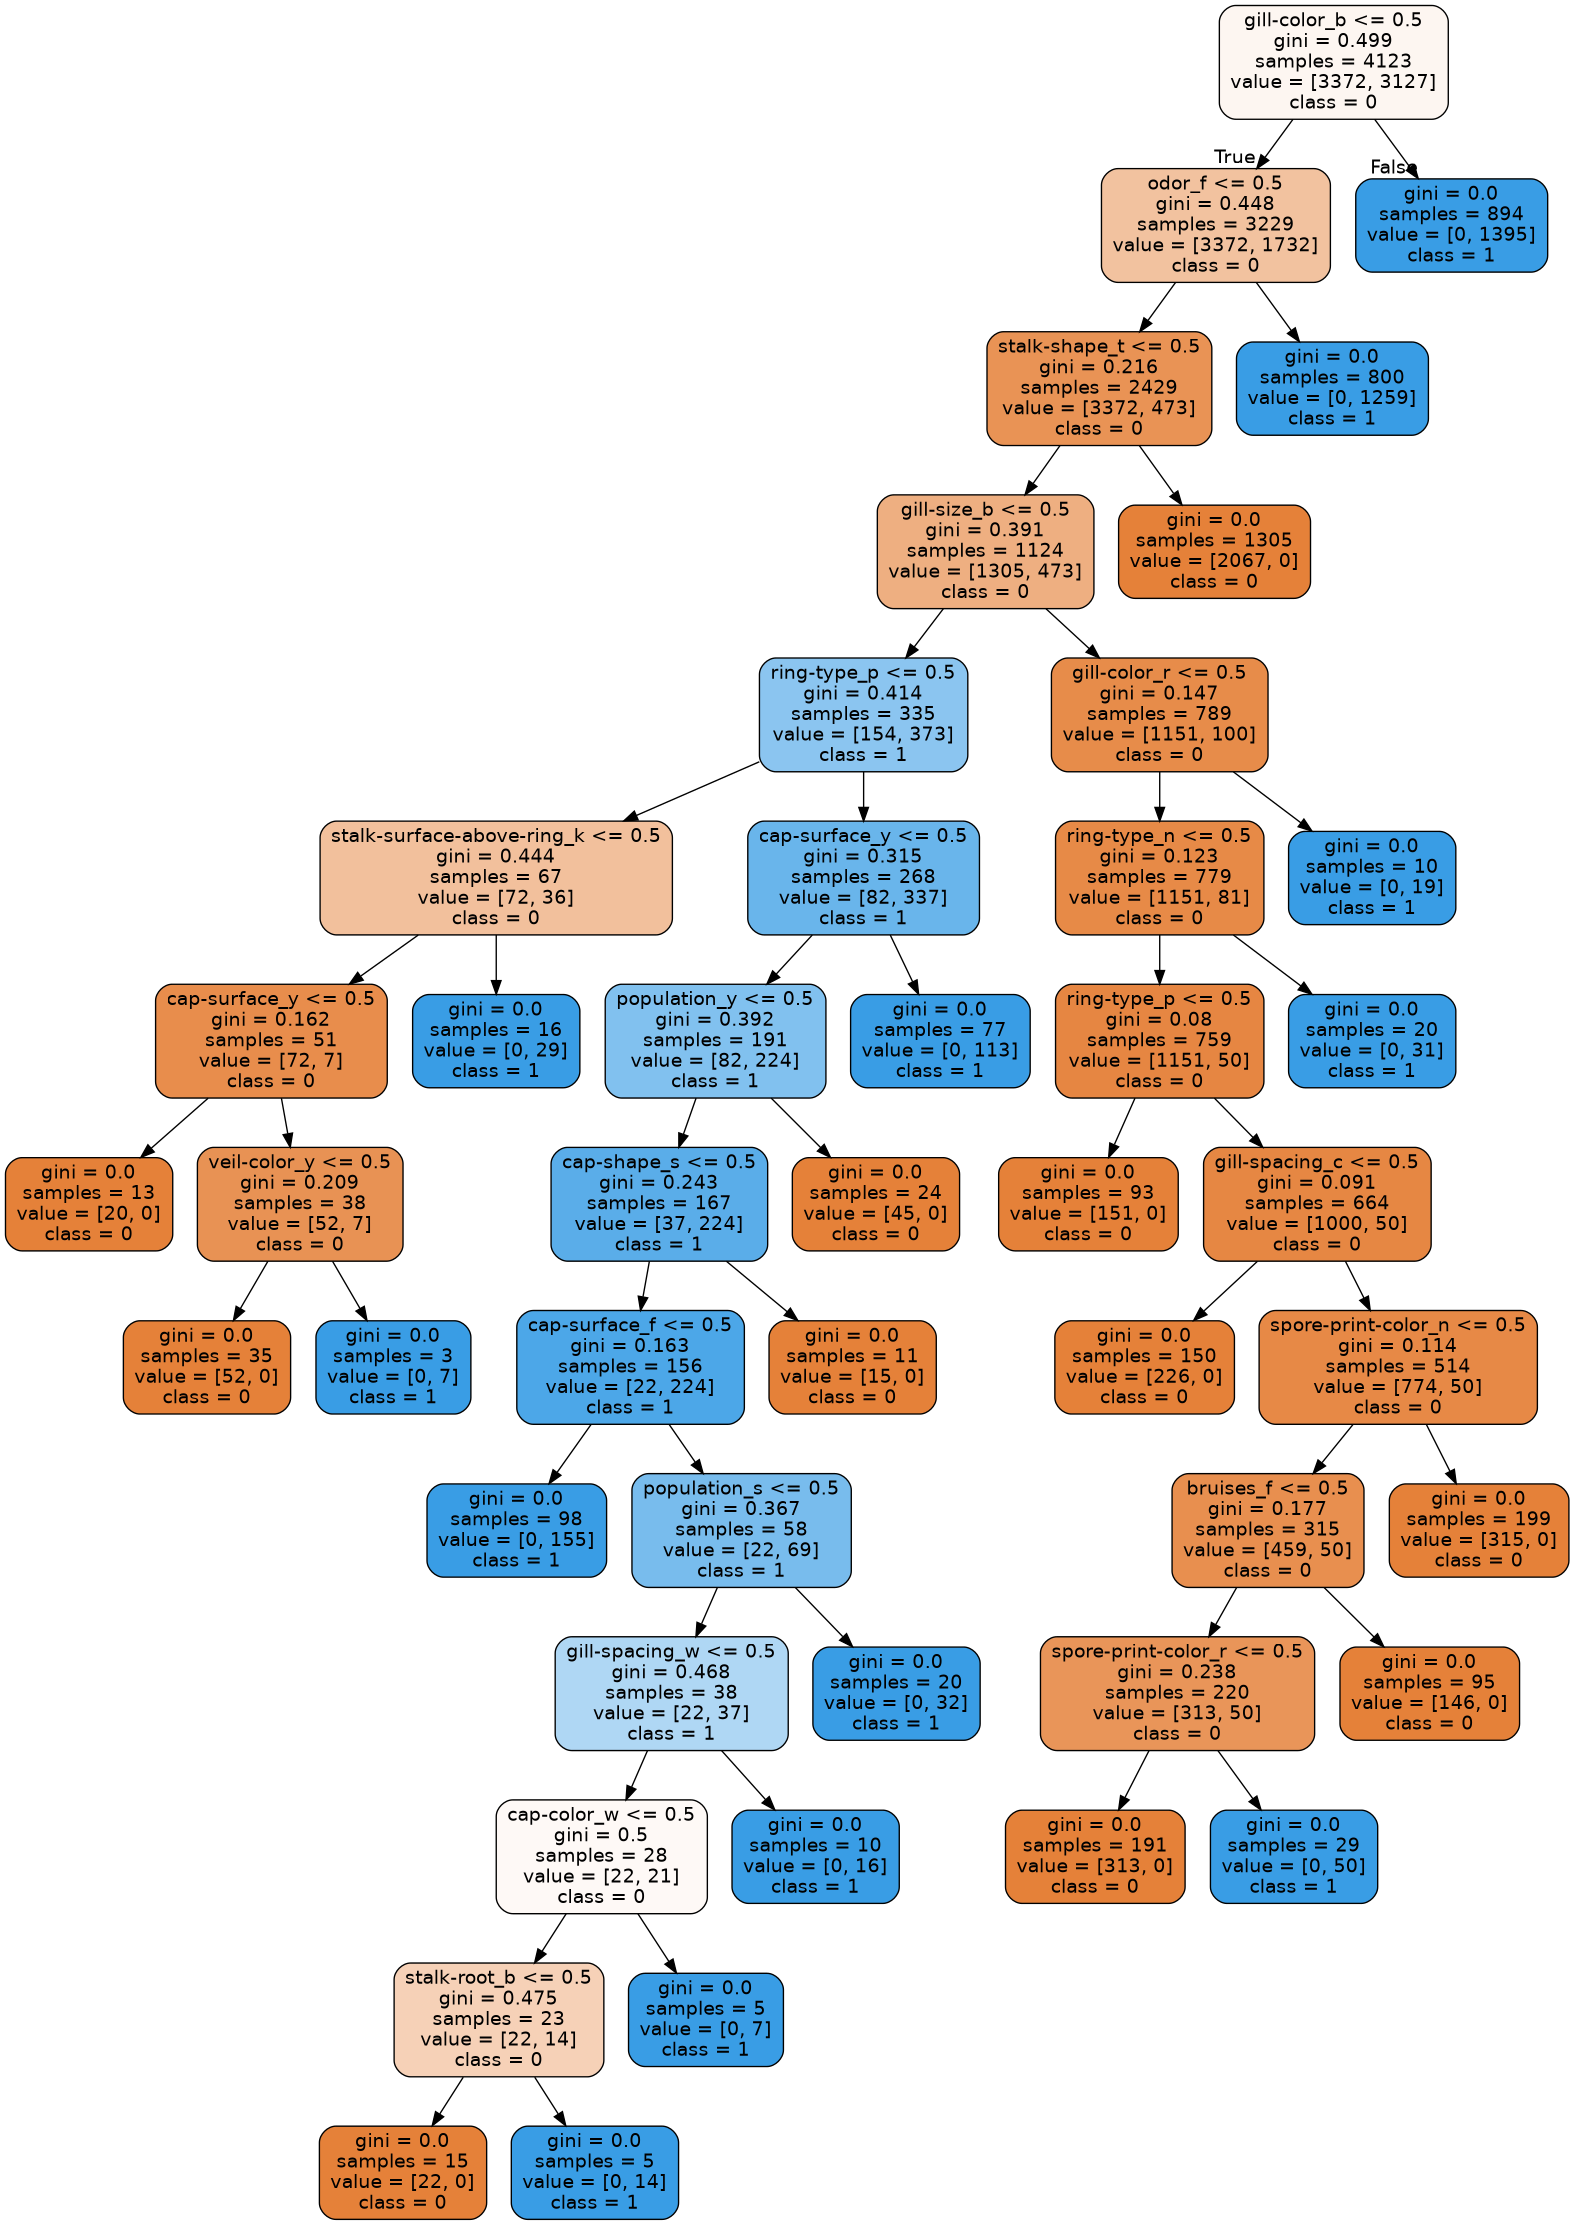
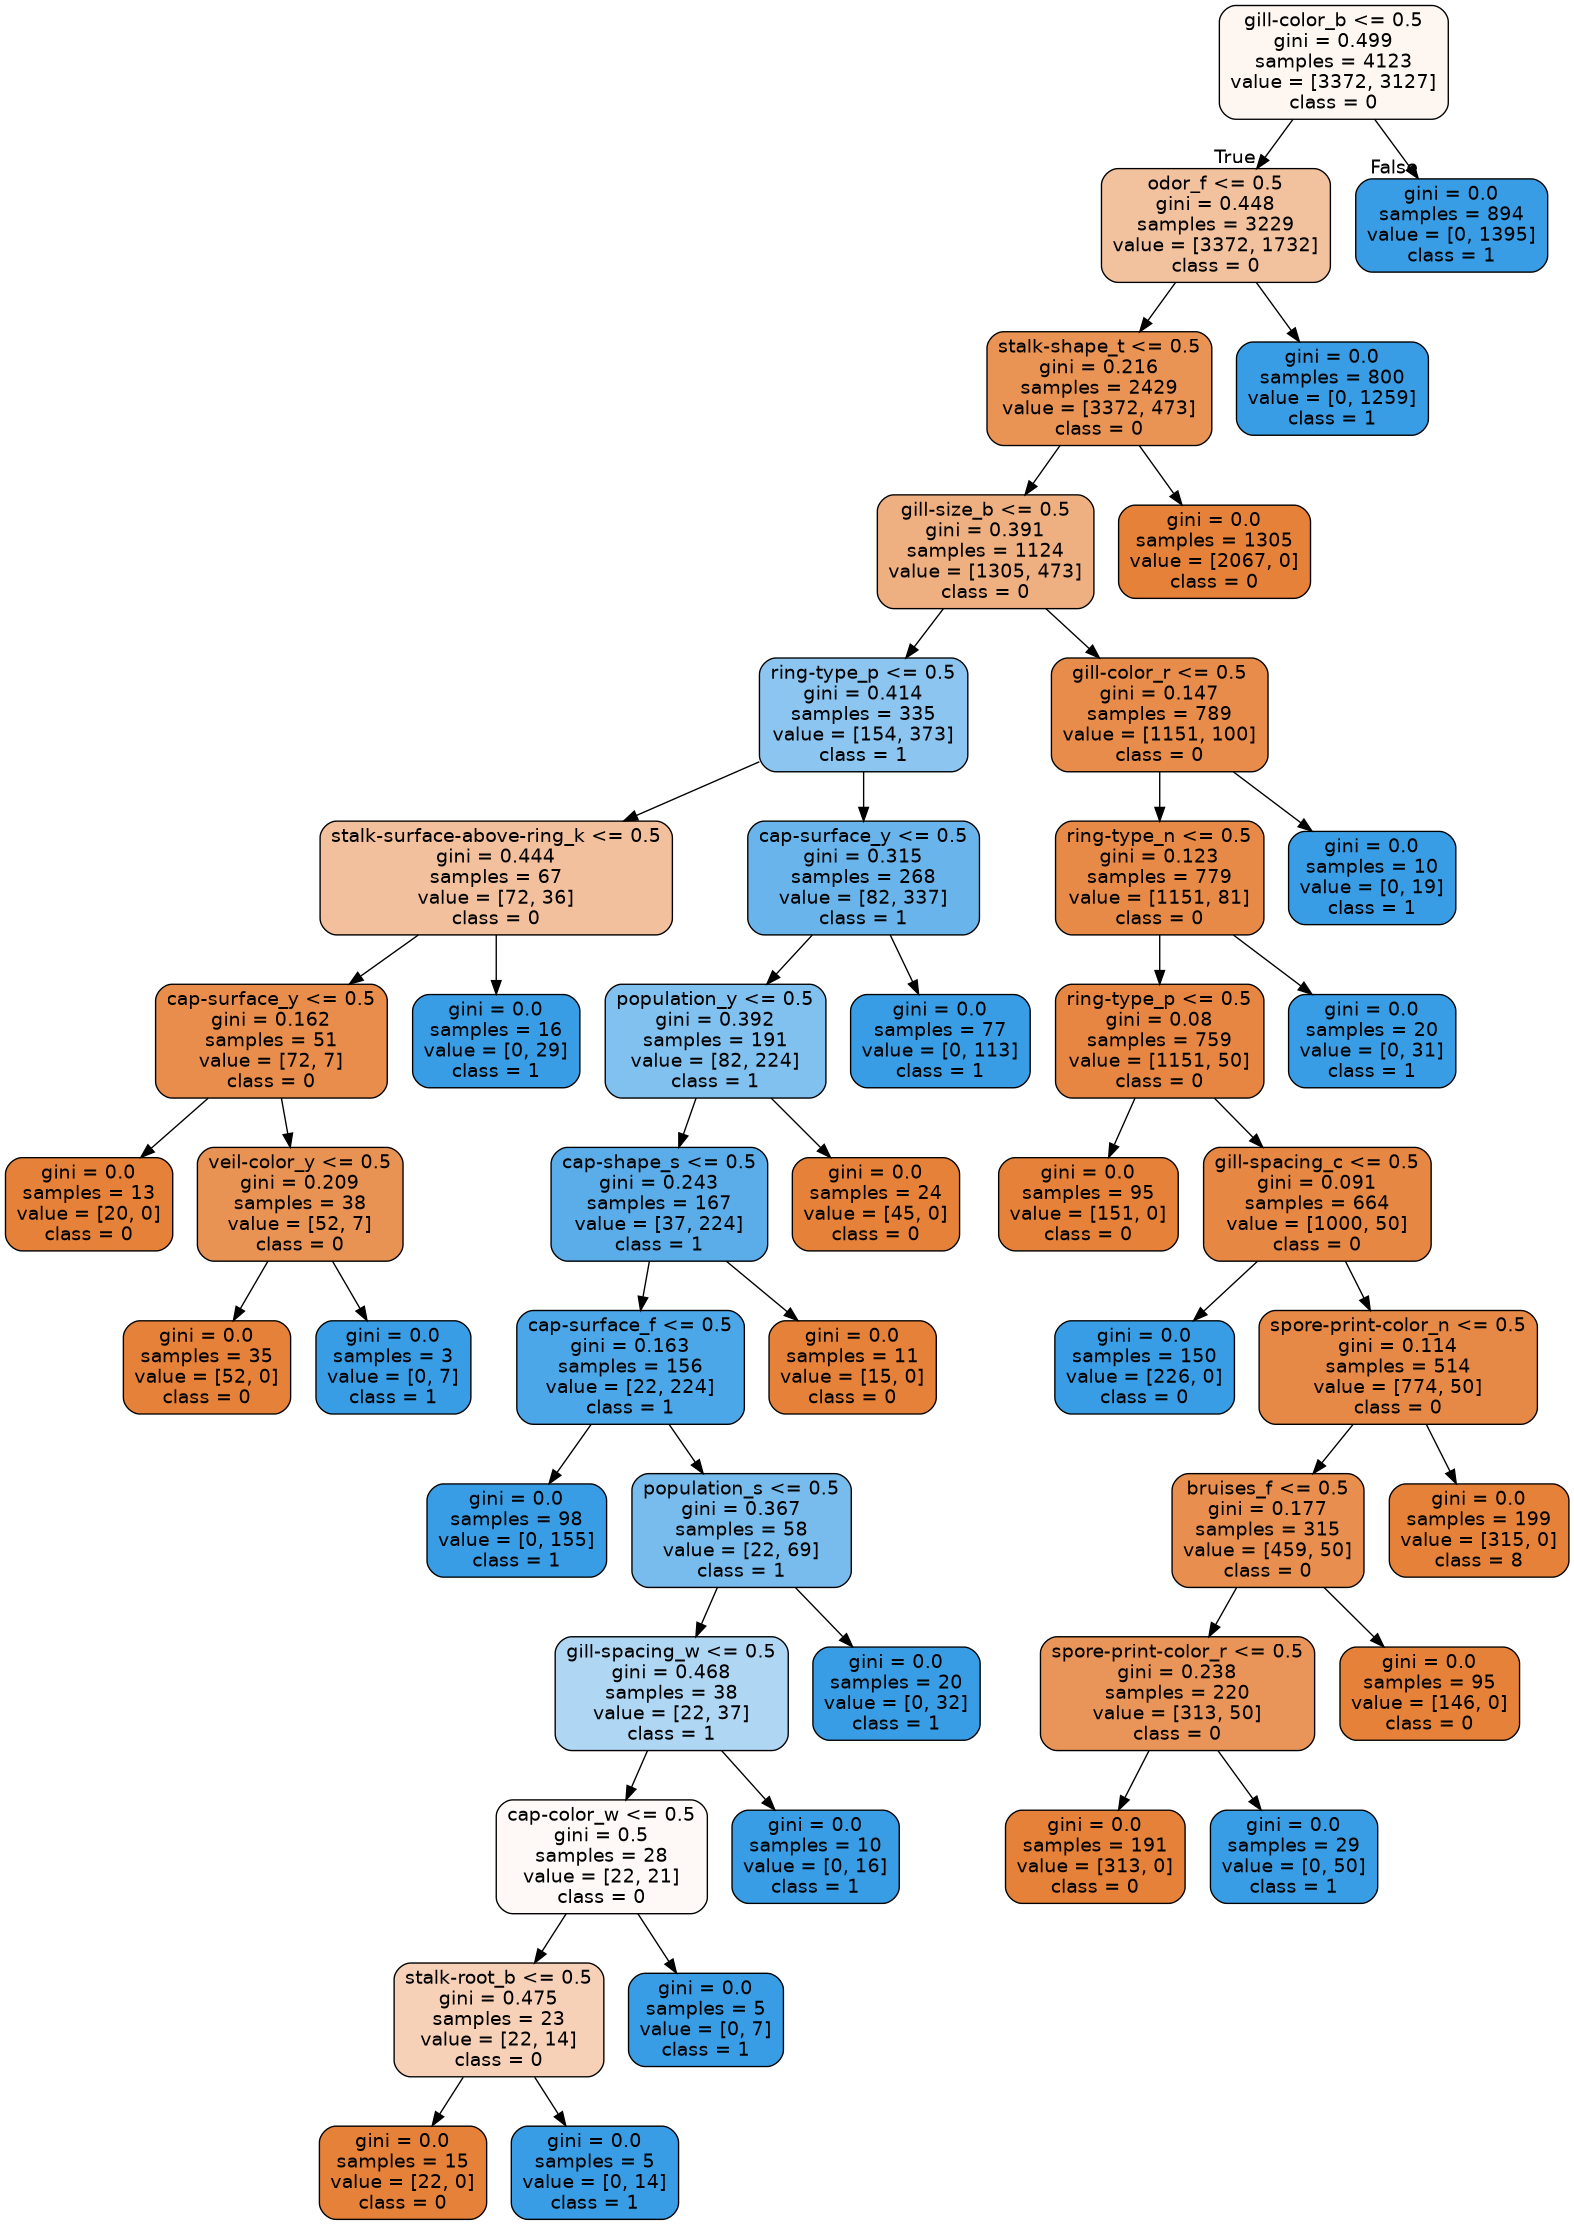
node "gini = 0.0 samples = 93 value = [151, 0] class = 0": label "gini = 0.0 samples = 93 value = [151, 0] class = 0" -> "gini = 0.0 samples = 95 value = [151, 0] class = 0"
node "gini = 0.0 samples = 150 value = [226, 0] class = 0": fillcolor #e58139 -> #399de5
node "gini = 0.0 samples = 199 value = [315, 0] class = 0": label "gini = 0.0 samples = 199 value = [315, 0] class = 0" -> "gini = 0.0 samples = 199 value = [315, 0] class = 8"
